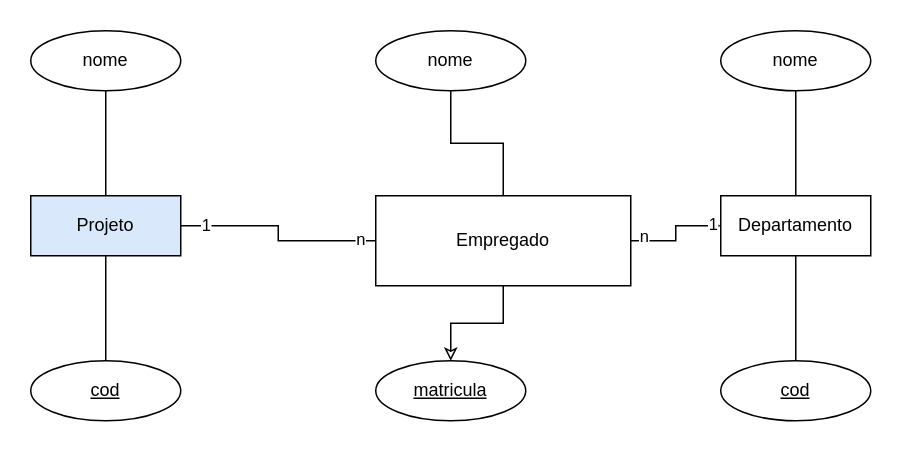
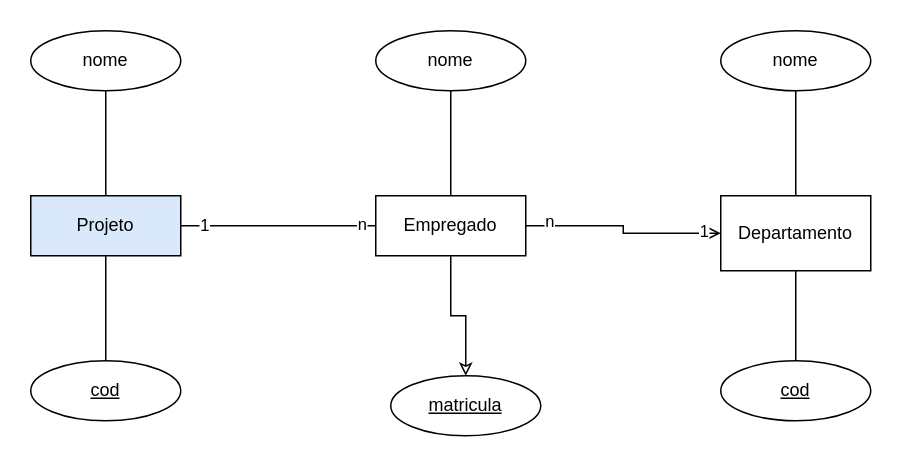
node "Departamento": size 150x60 -> 150x75
node "Empregado": size 255x90 -> 150x60
node "matricula": moved (451, 391) -> (466, 406)
